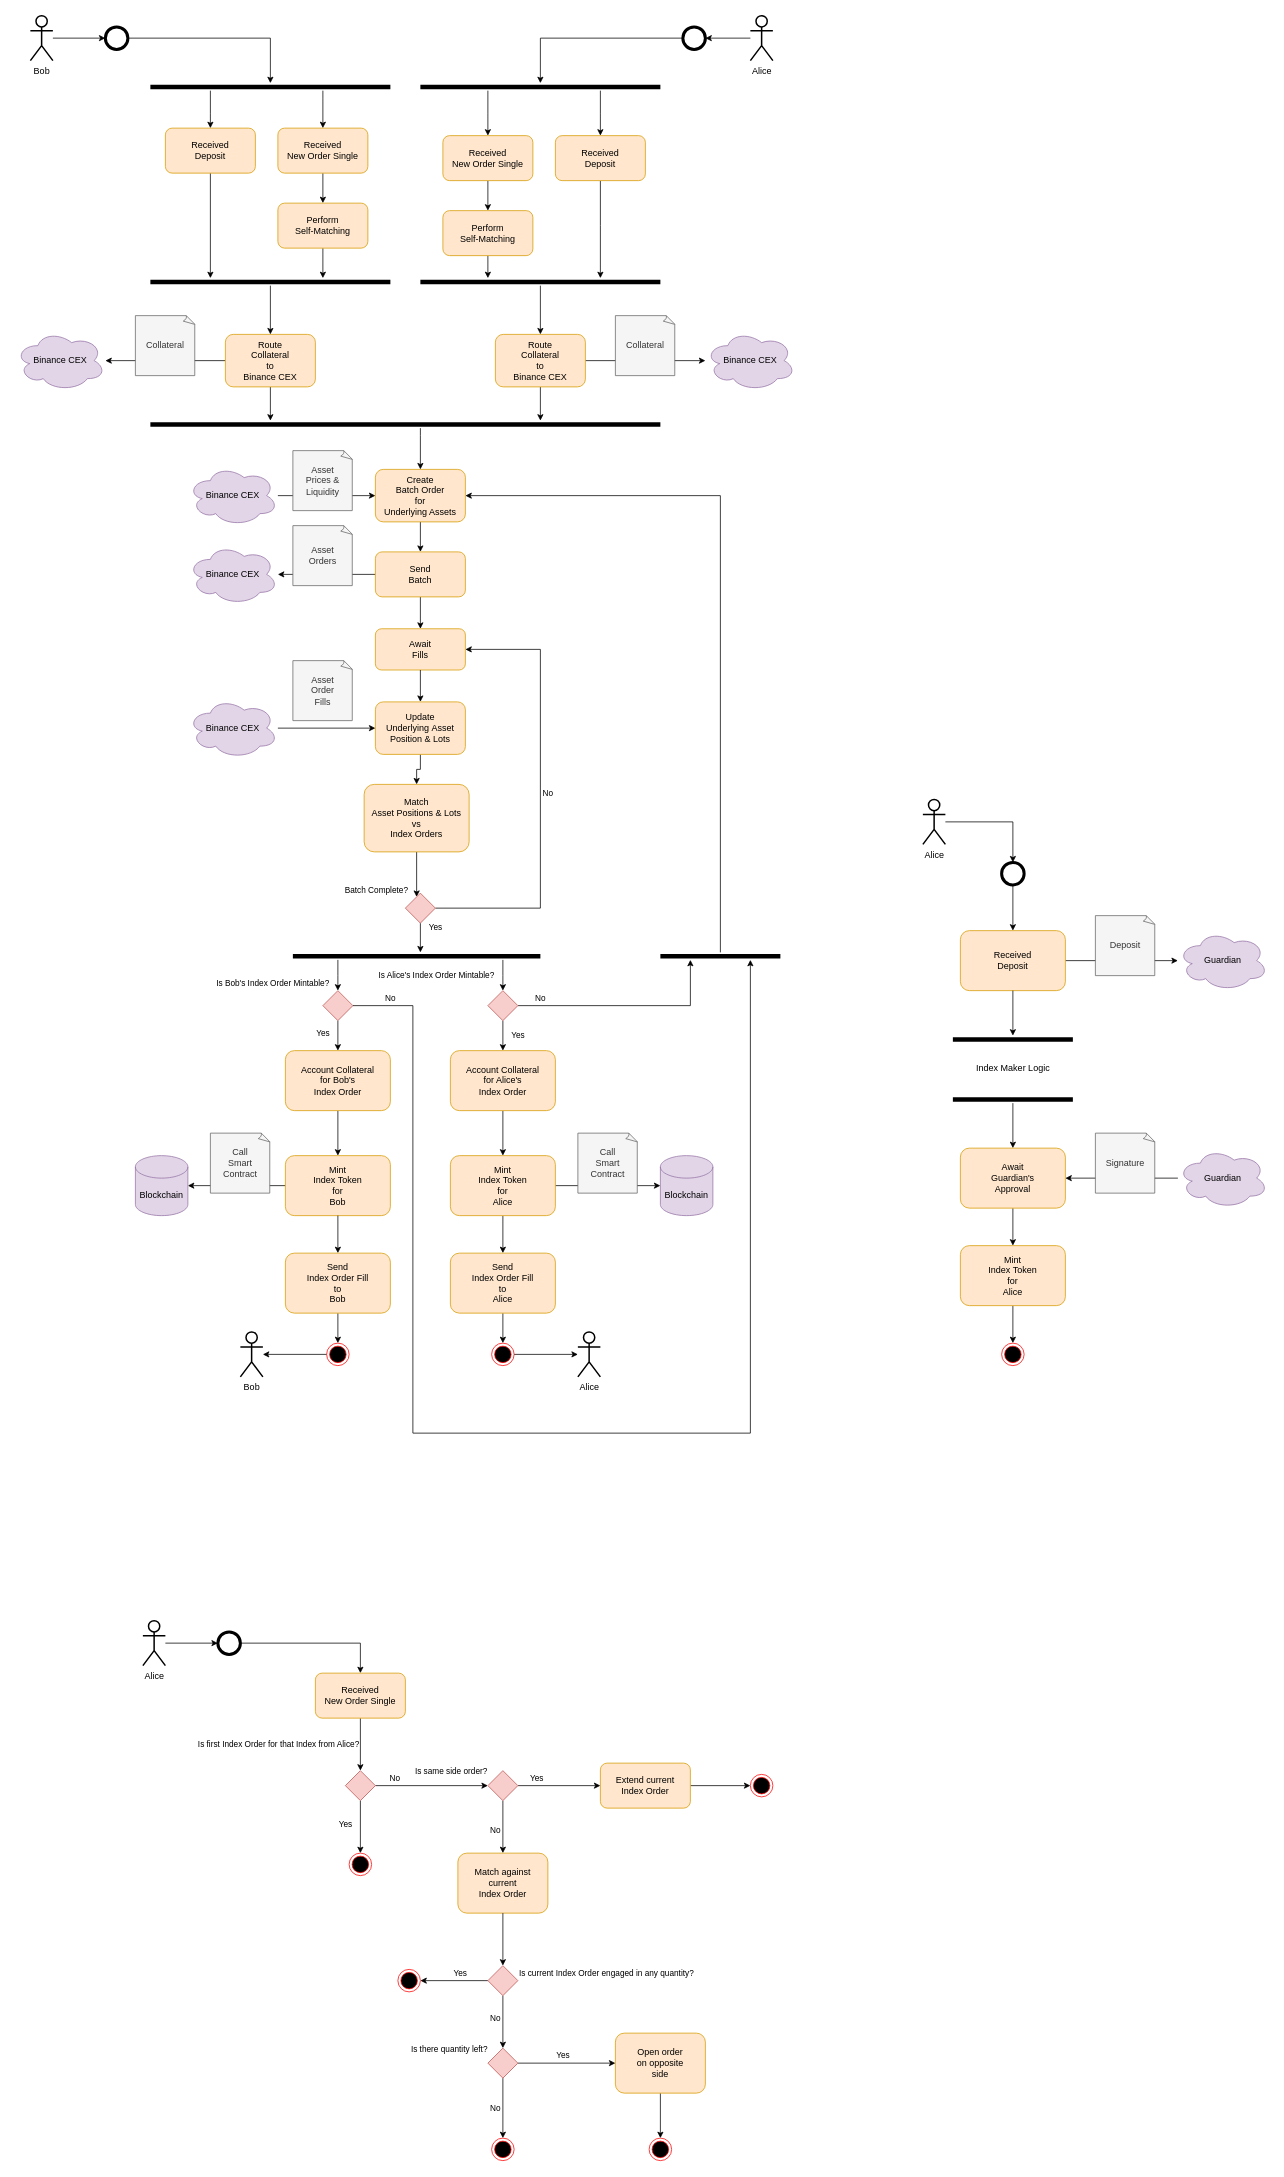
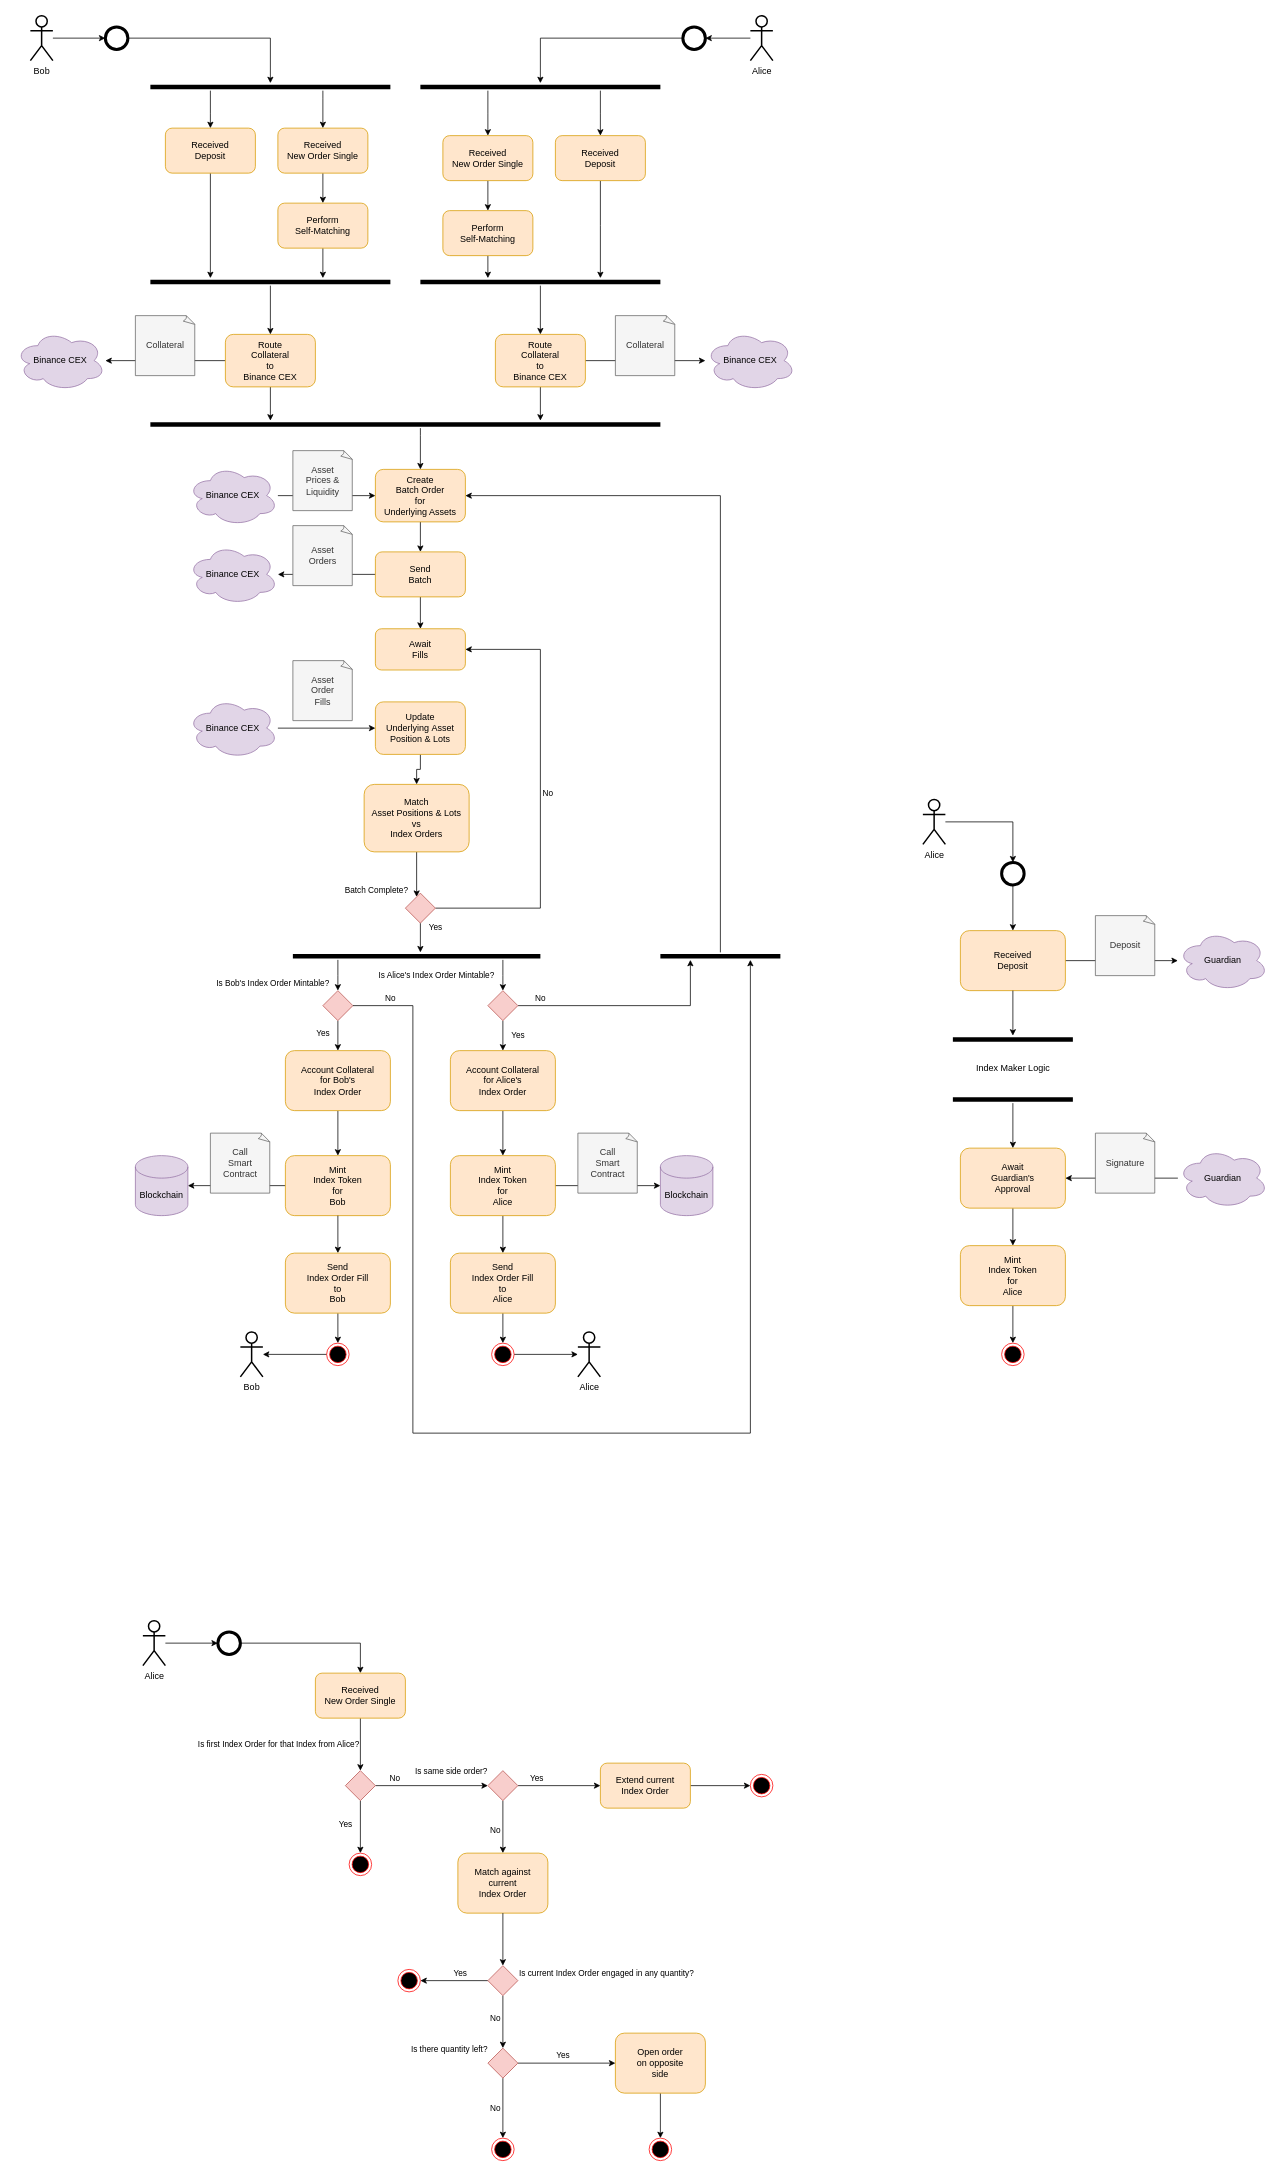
edge "Await Fills" -> "Update Underlying Asset Position & Lots": removed
